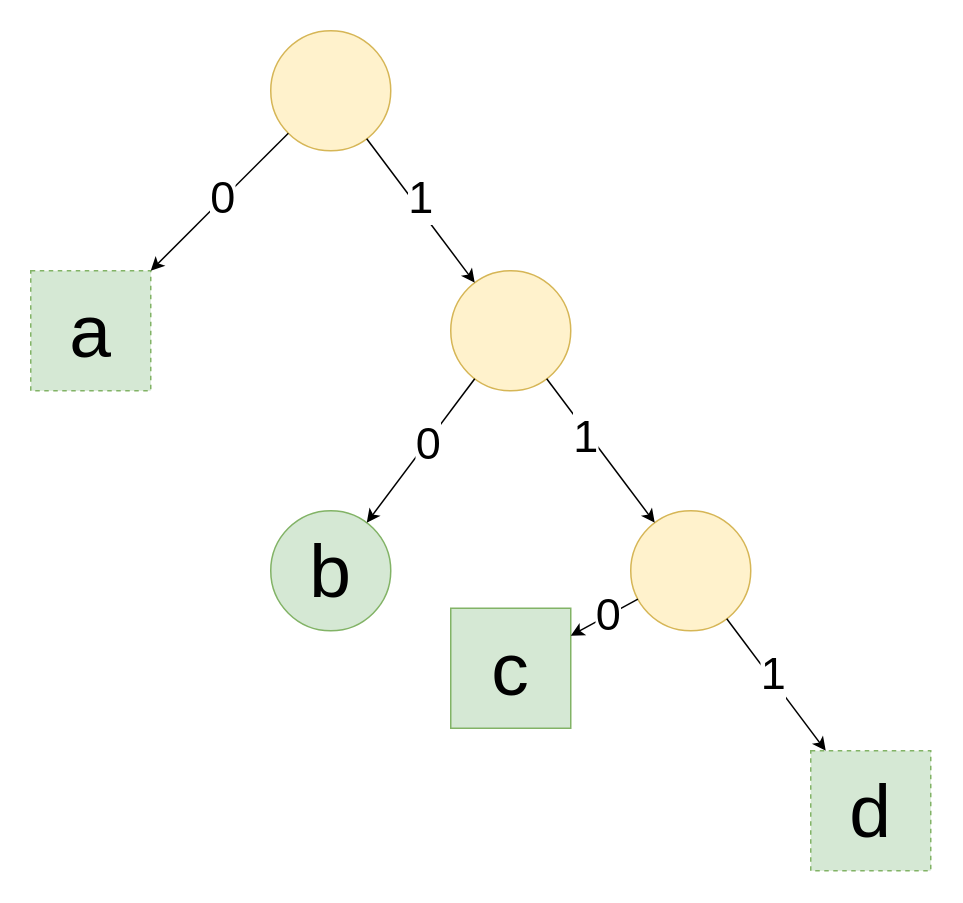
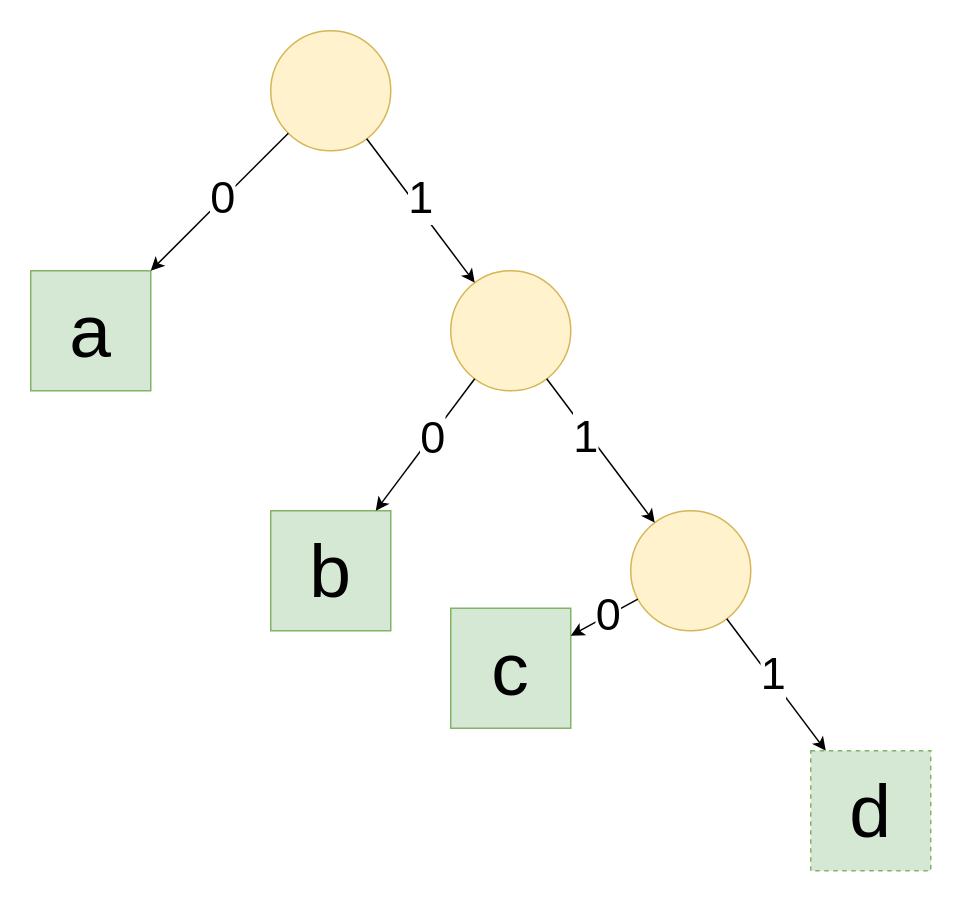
node "a": style dashed -> solid
node "b": shape ellipse -> rectangle
